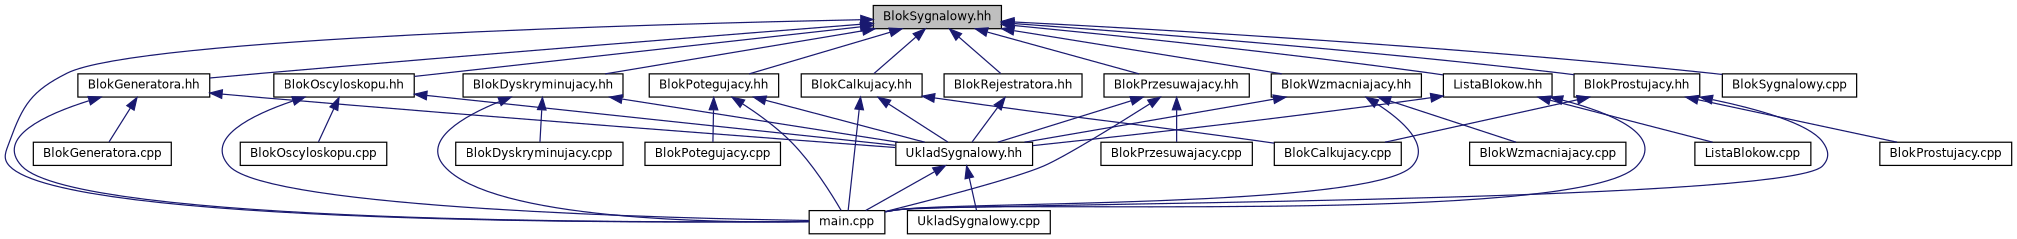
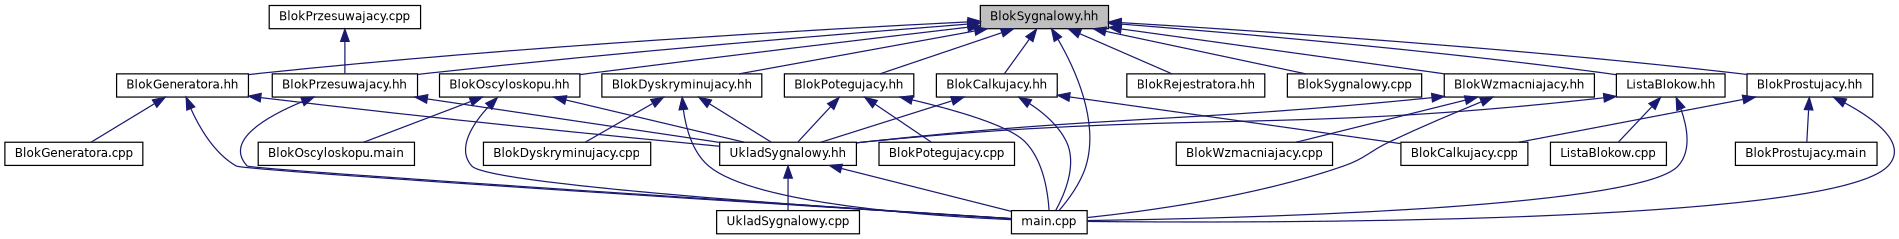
edge "UkladSygnalowy.hh" -> "BlokRejestratora.hh": removed
edge "BlokPrzesuwajacy.cpp" -> "BlokPrzesuwajacy.hh": reversed
node "BlokOscyloskopu.cpp": label "BlokOscyloskopu.cpp" -> "BlokOscyloskopu.main"
node "BlokProstujacy.cpp": label "BlokProstujacy.cpp" -> "BlokProstujacy.main"
